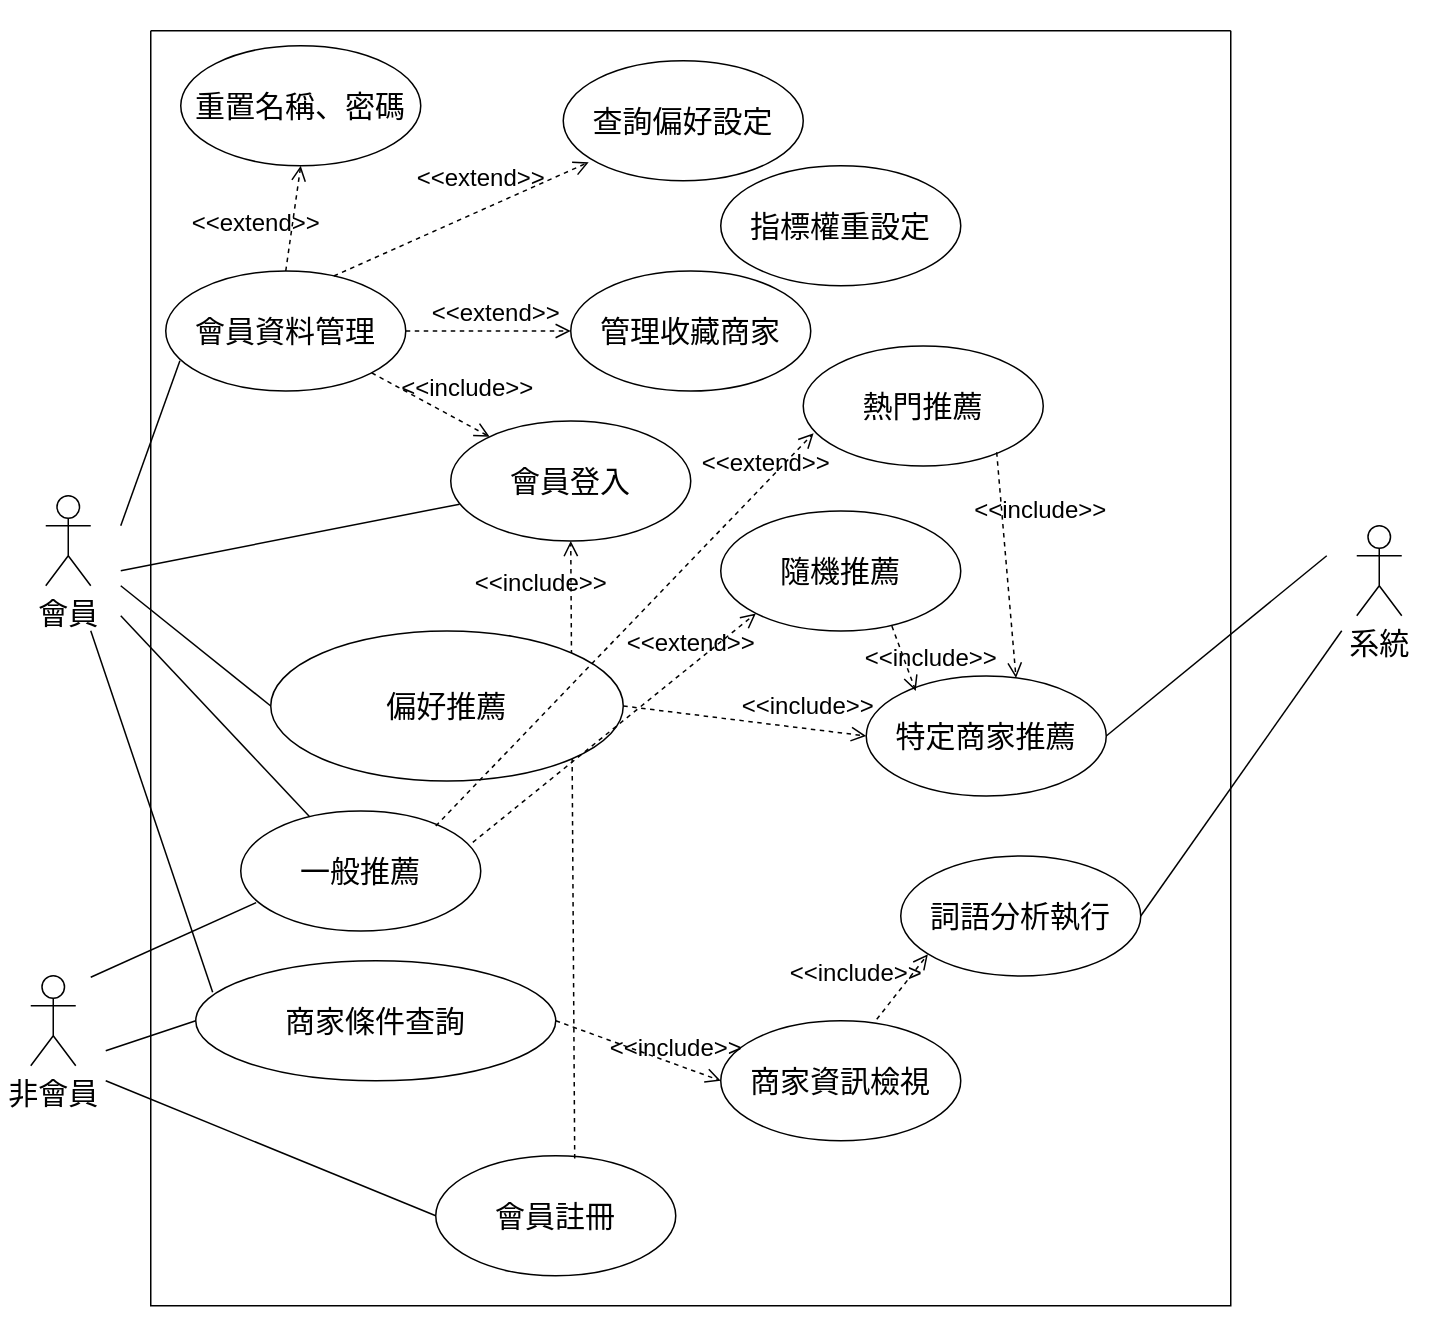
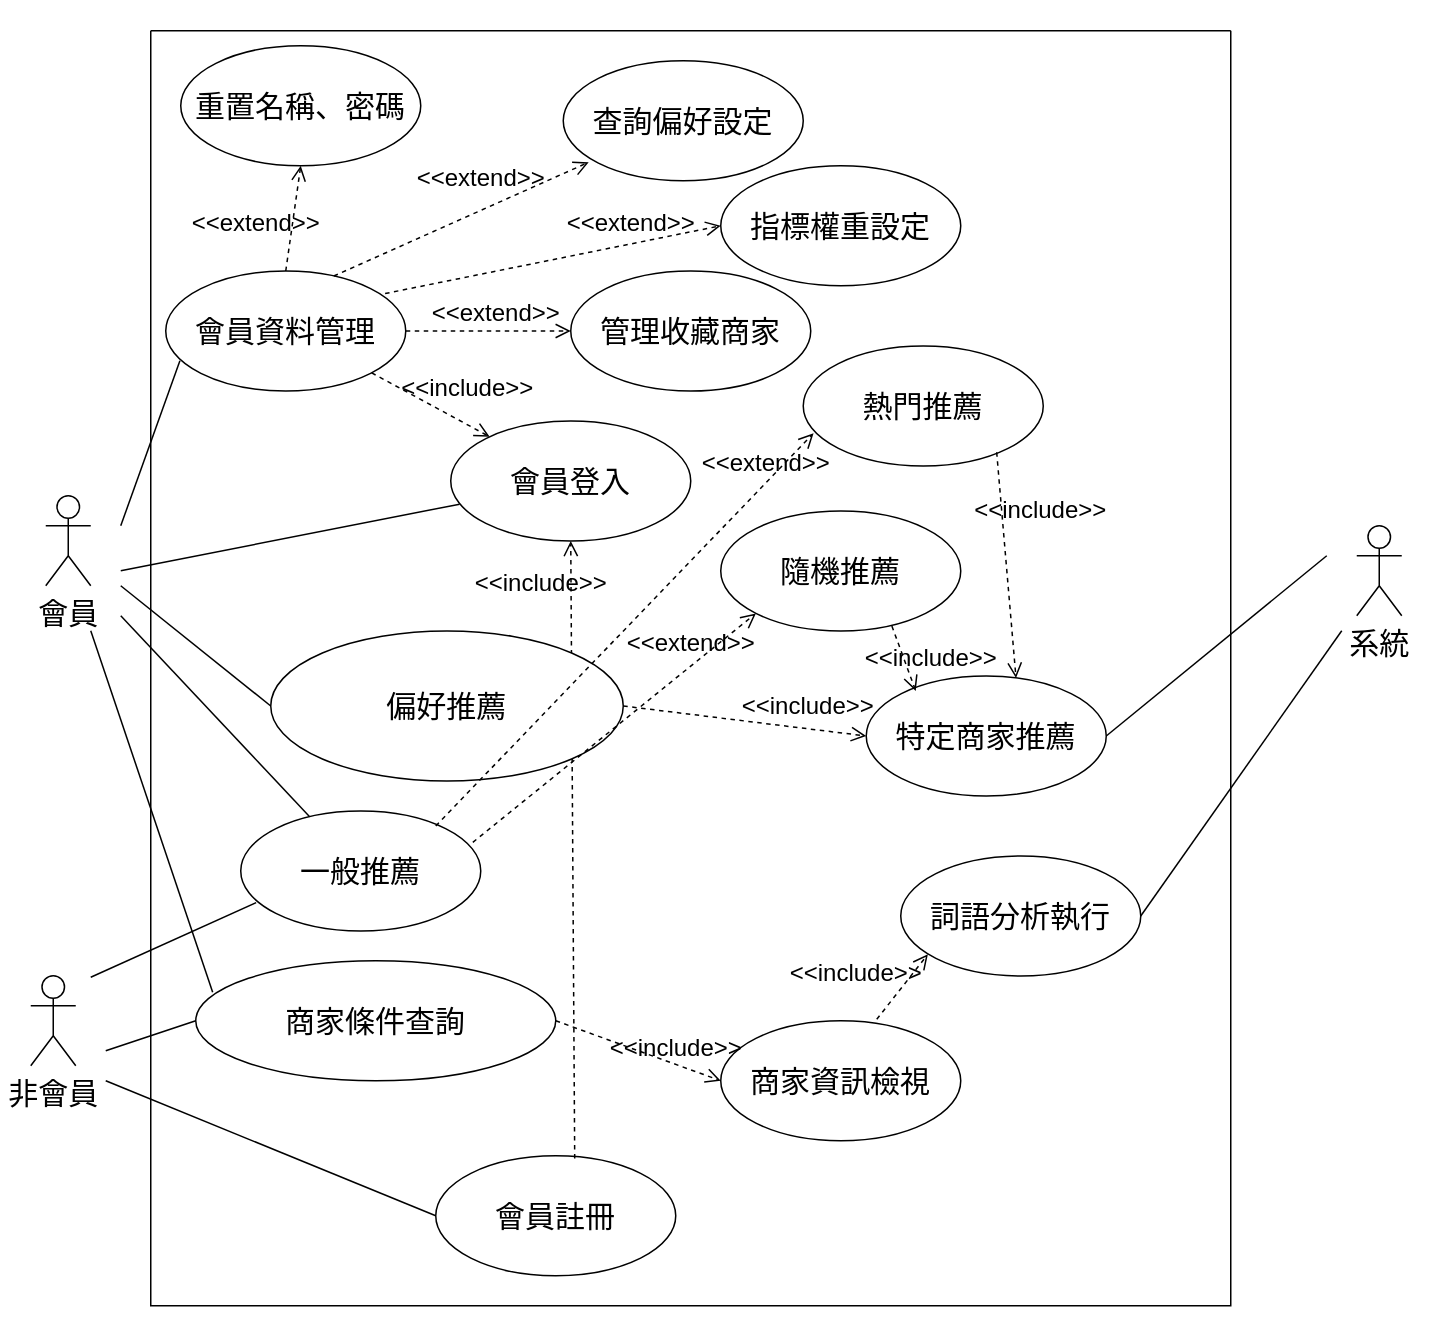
edge "會員資料管理" -> "指標權重設定": added, label "<<extend>>"
